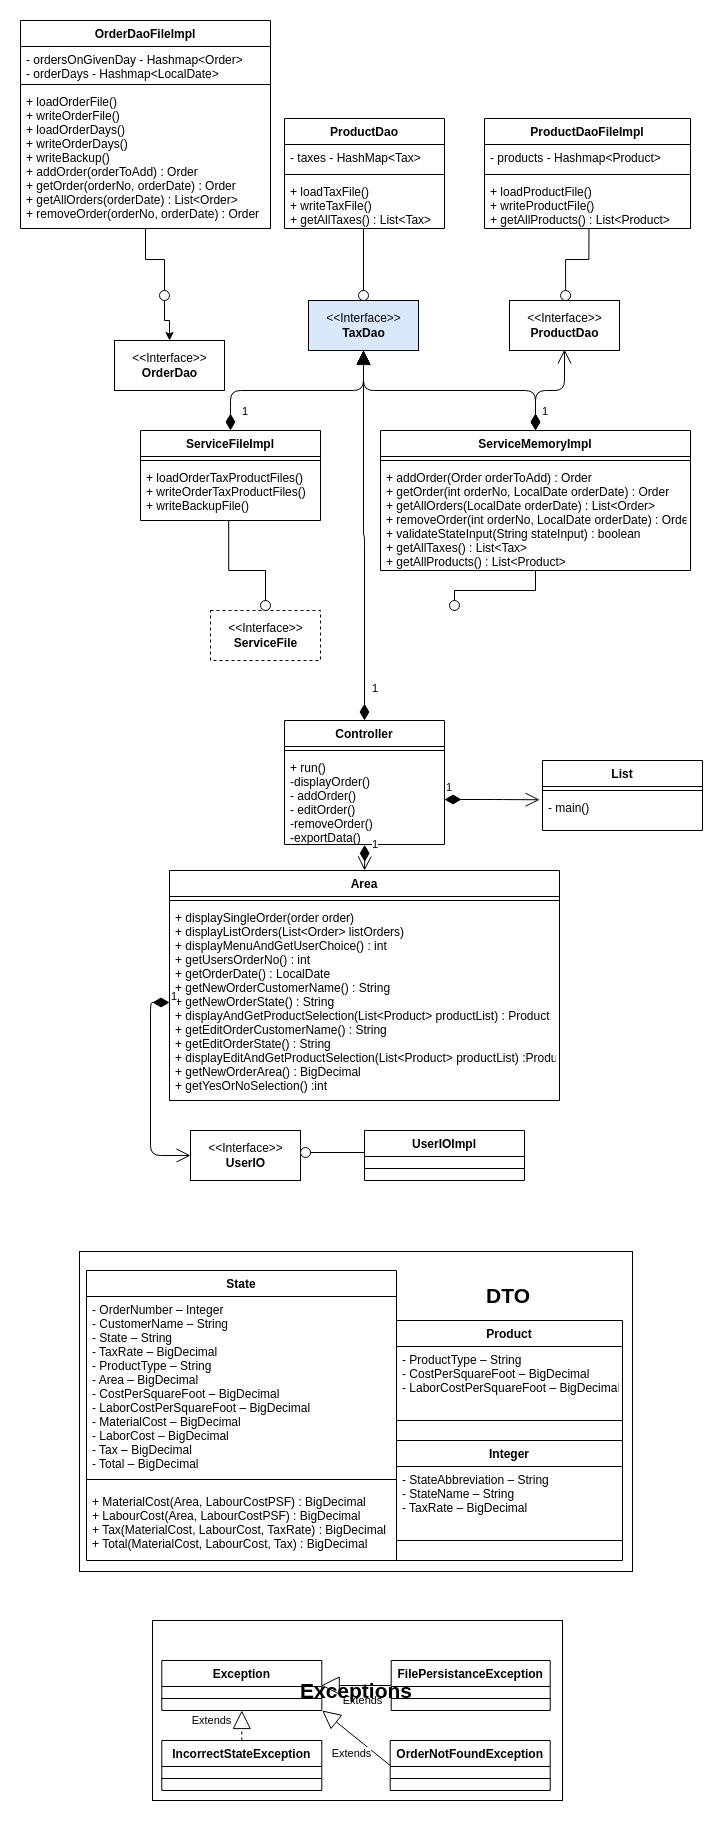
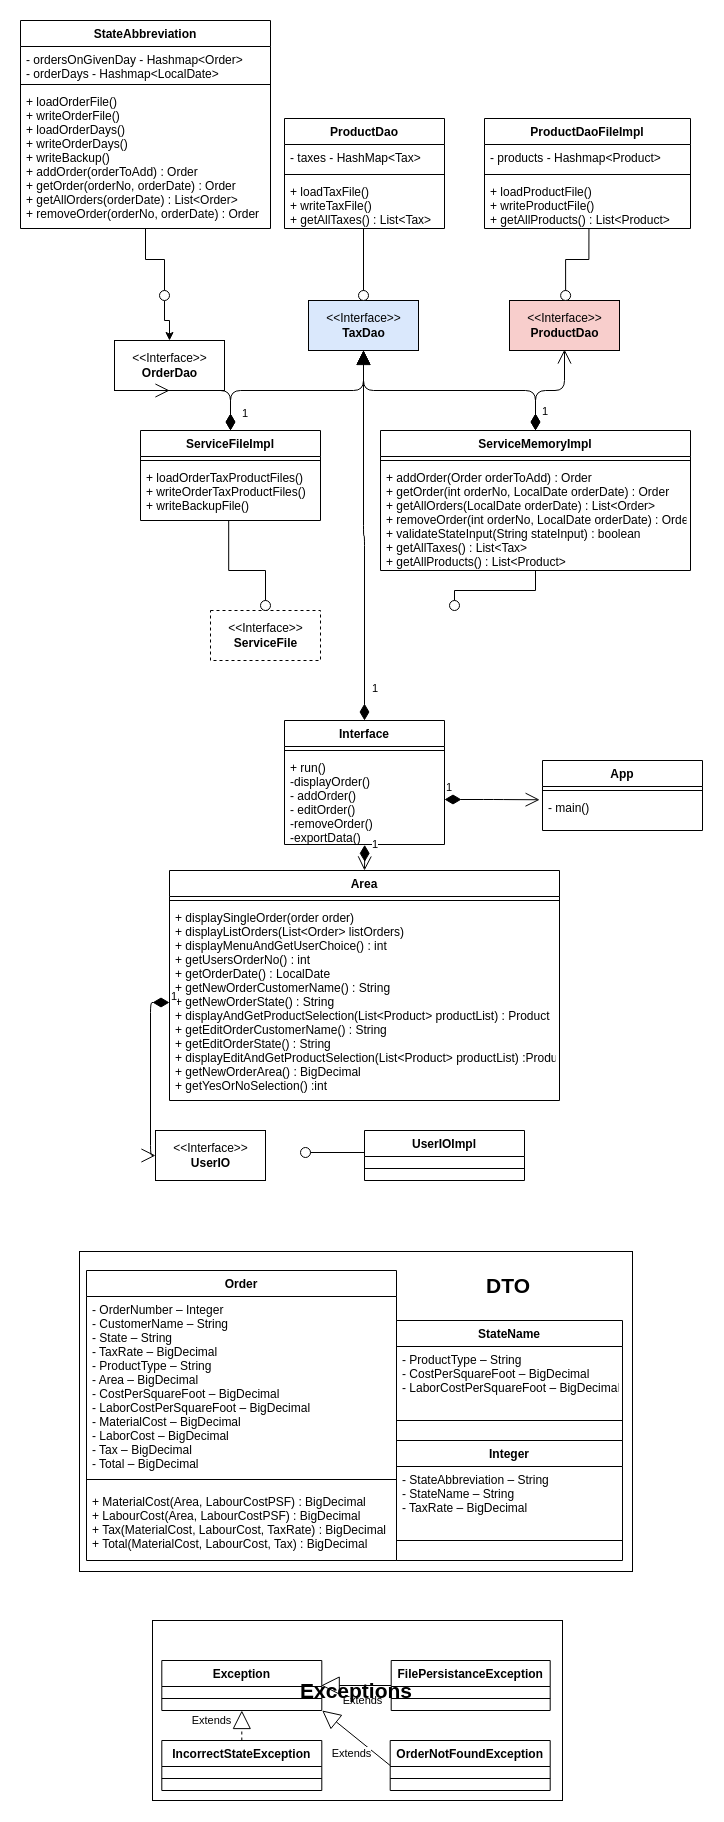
node "OrderDaoFileImpl": label "OrderDaoFileImpl" -> "StateAbbreviation"
node "<<Interface>> ProductDao": fillcolor #ffffff -> #f8cecc
edge "<<Interface>> OrderDao" -- "ServiceFileImpl": added, label "1"
node "Controller": label "Controller" -> "Interface"
node "List": label "List" -> "App"
node "<<Interface>> UserIO": moved (246, 1156) -> (211, 1156)
node "State": label "State" -> "Order"
node "DTO": moved (509, 1296) -> (509, 1286)
node "Product": label "Product" -> "StateName"
